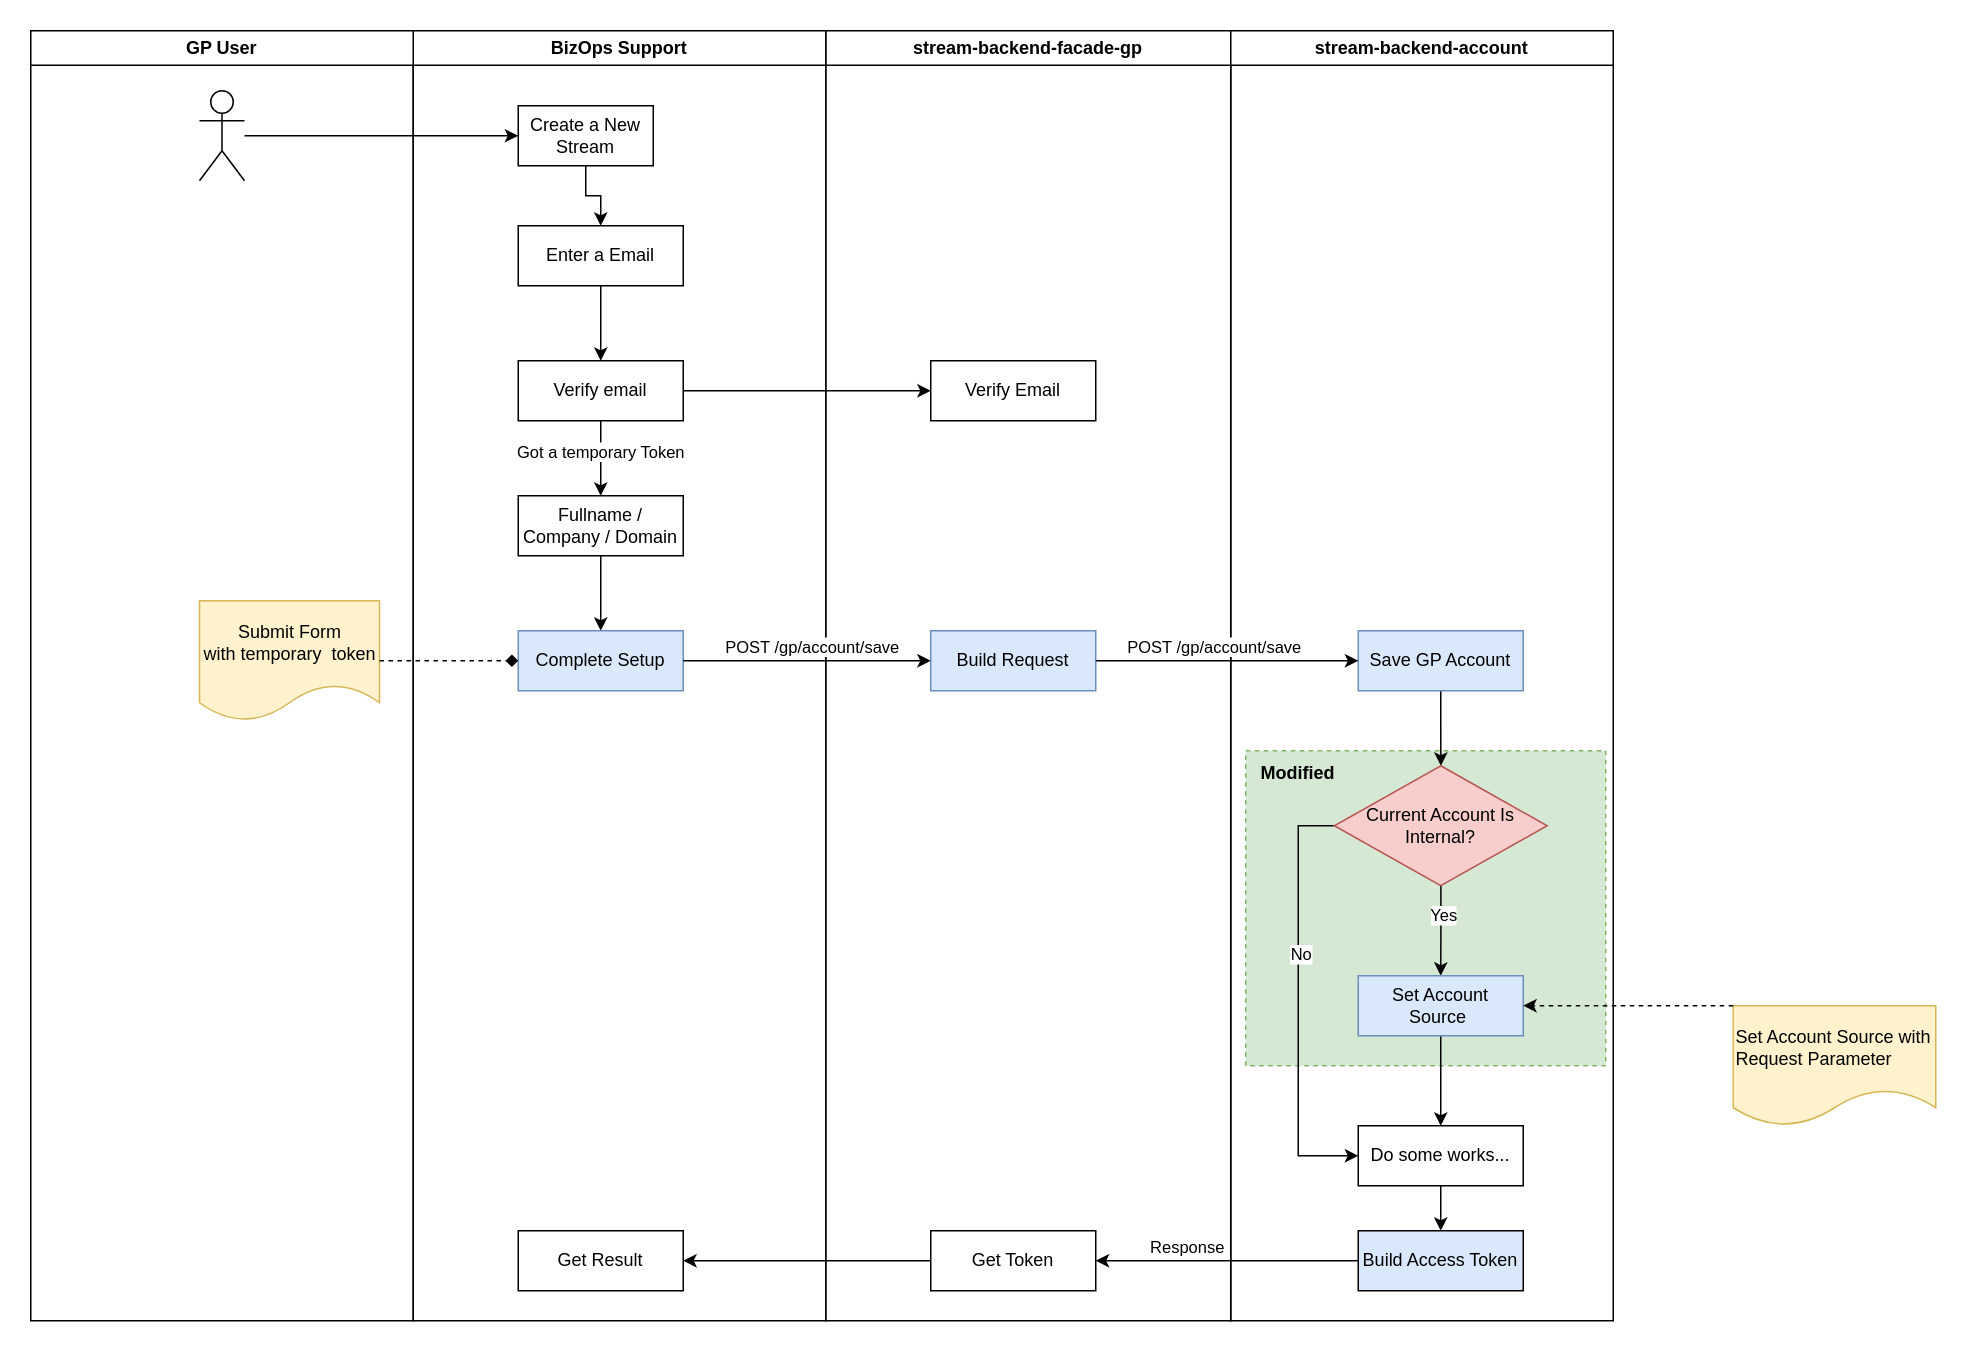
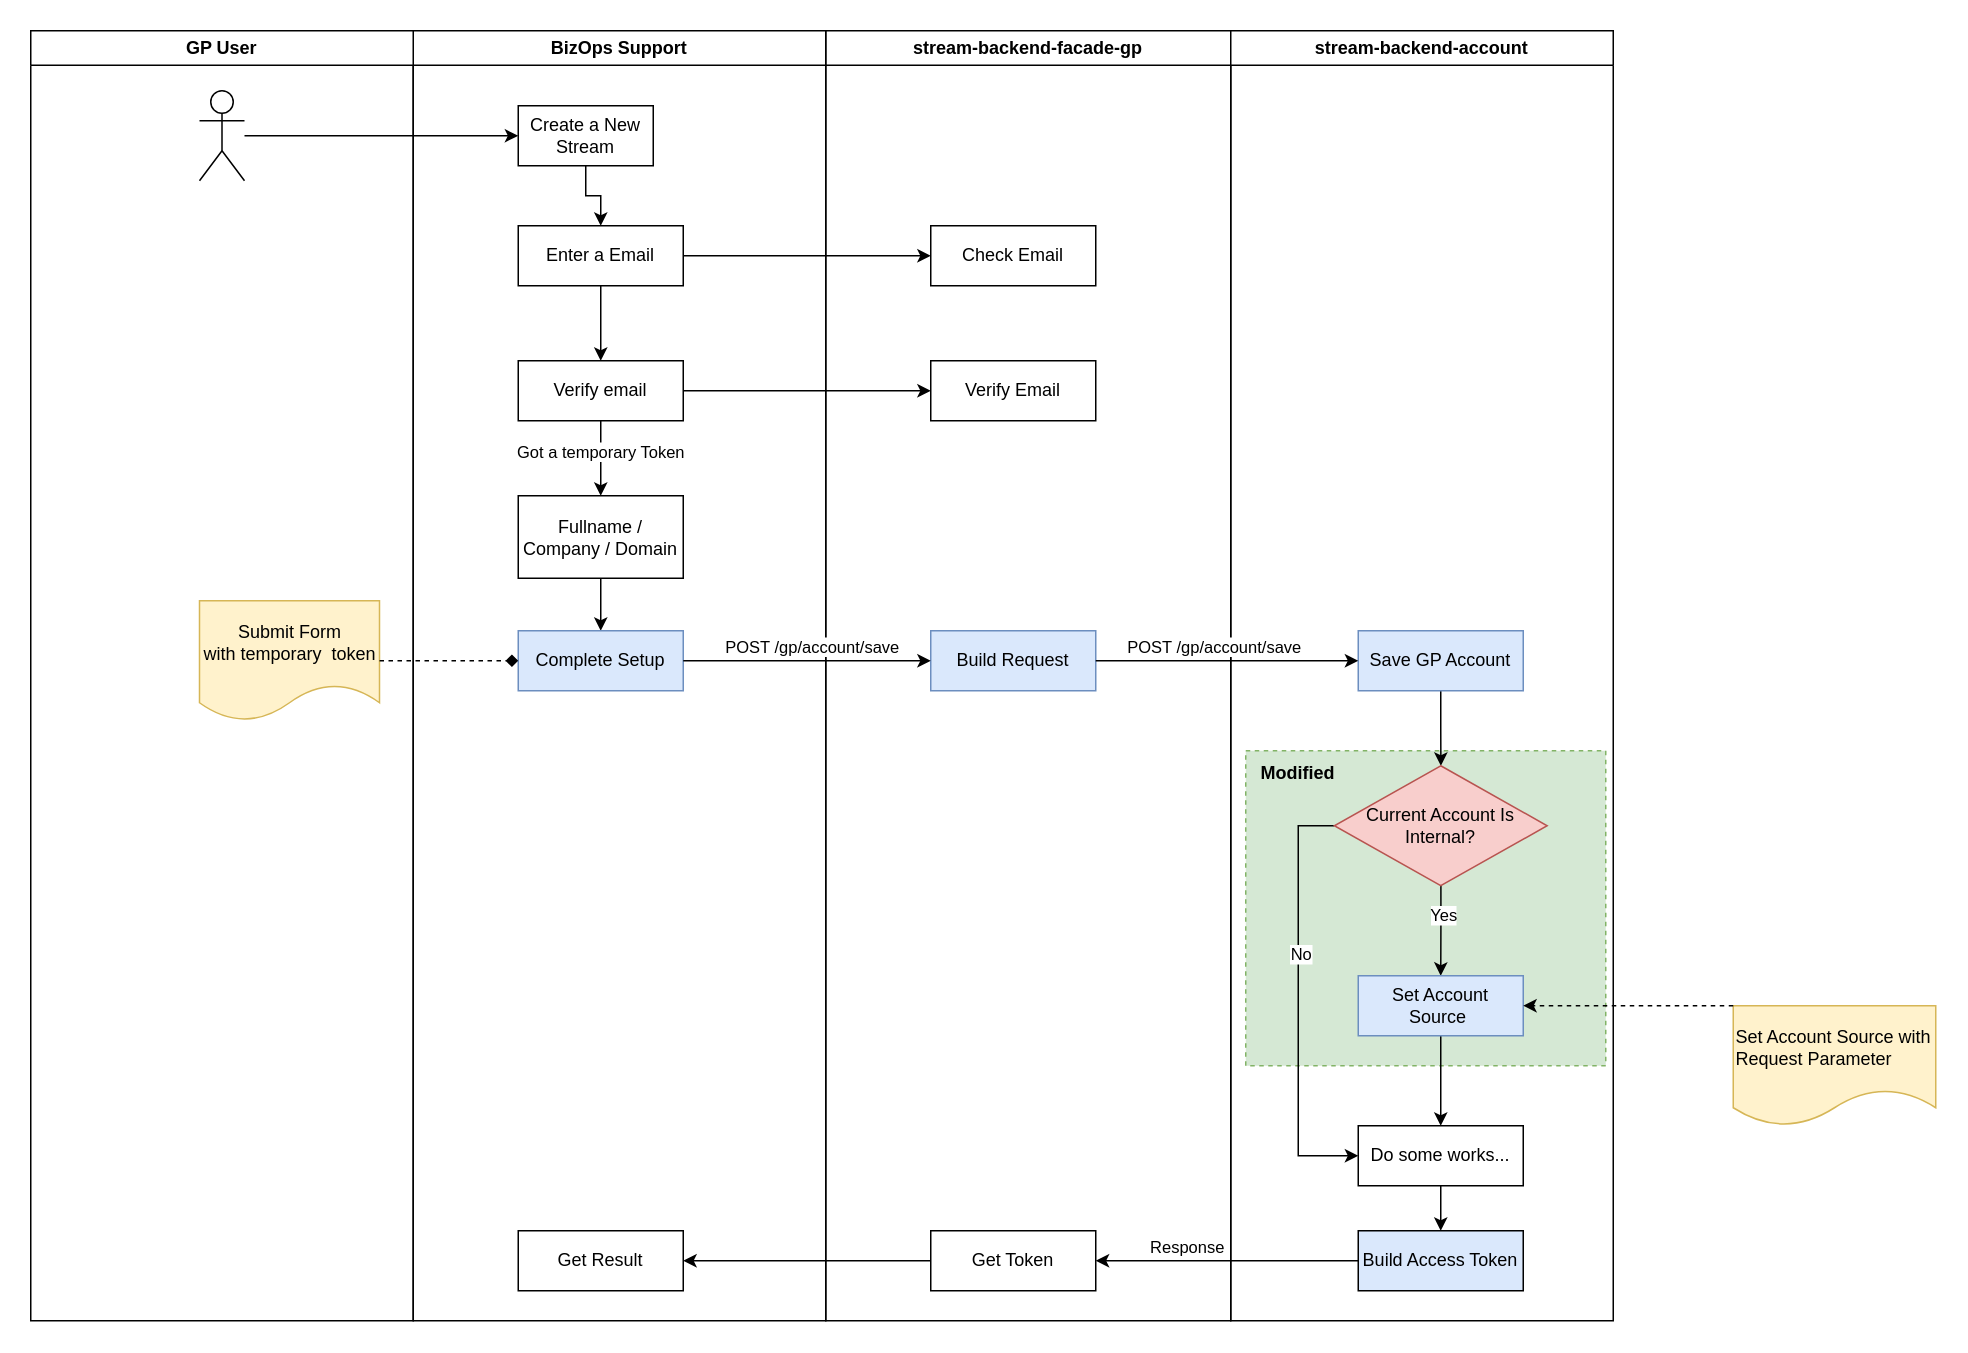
edge "Enter a Email" -> "Check Email": added
node "Check Email": added
node "Fullname / Company / Domain": size 165x60 -> 165x83
